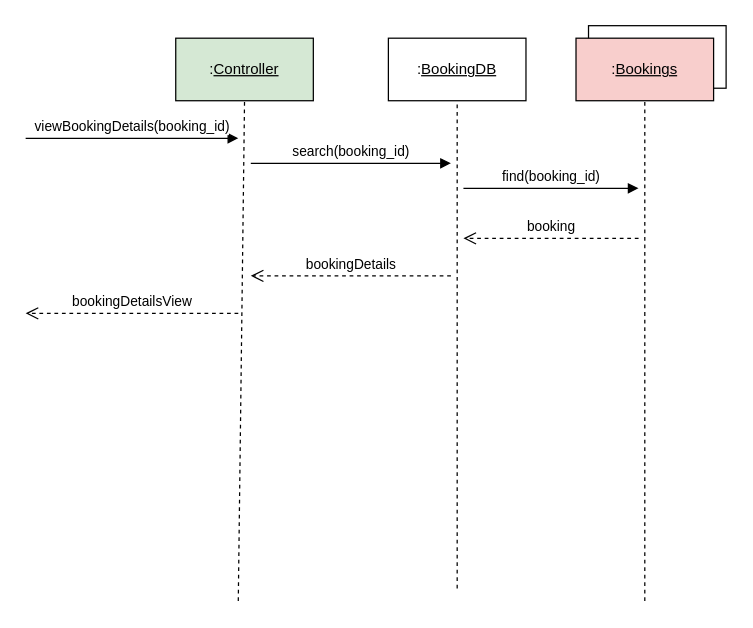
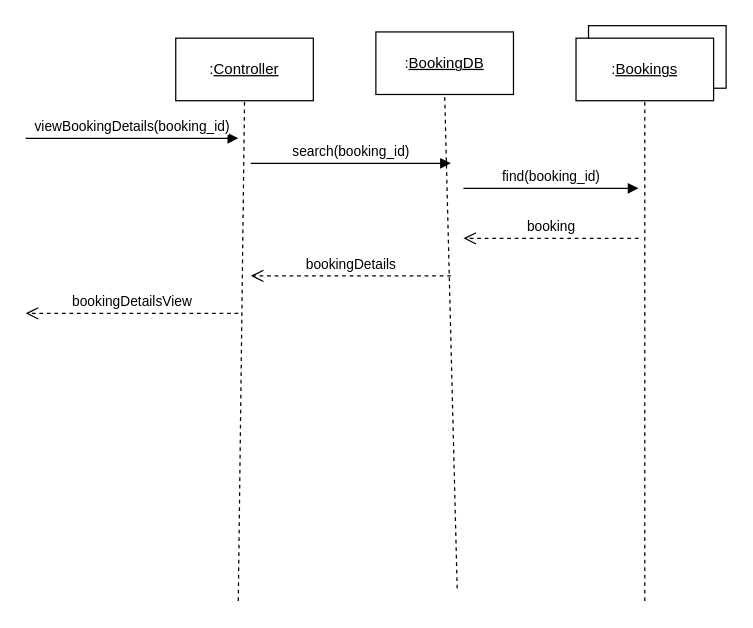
node ":Controller": fillcolor #d5e8d4 -> #ffffff
node ":BookingDB": moved (457, 69) -> (444, 63)
node ":Bookings": fillcolor #f8cecc -> #ffffff
